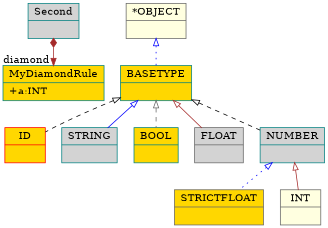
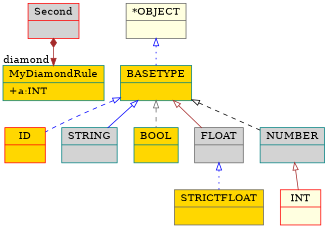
node "Second": color teal -> red
edge "ID" -> "BASETYPE": color black -> blue
edge "STRICTFLOAT" -> "NUMBER": now "STRICTFLOAT" -> "FLOAT"
node "INT": color gray40 -> red
